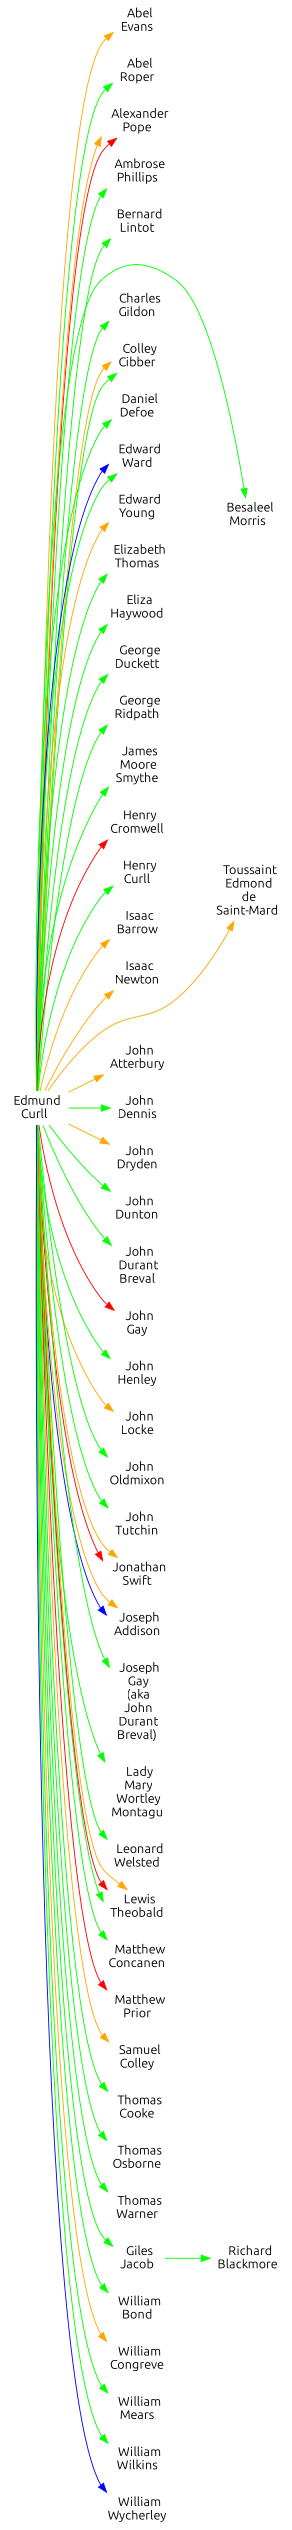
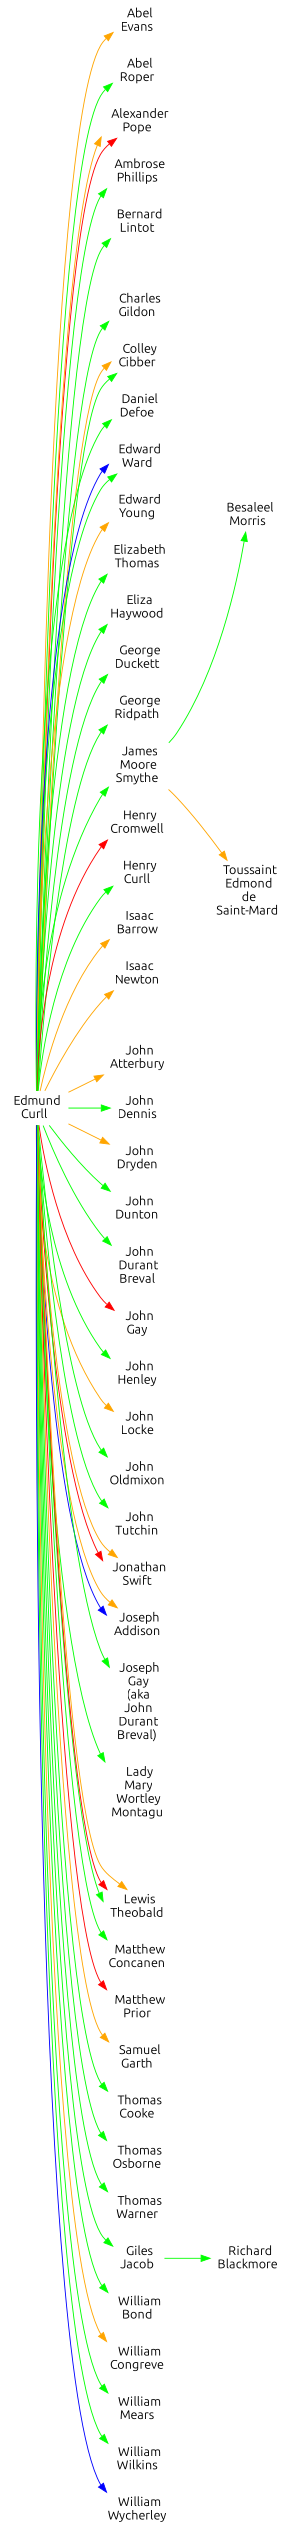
edge "Edmund" -> "Besaleel": now "James" -> "Besaleel"
edge "Edmund" -> "Toussaint": now "James" -> "Toussaint"
node "Leonard": removed
node "Samuel": text "Colley" -> "Garth"
